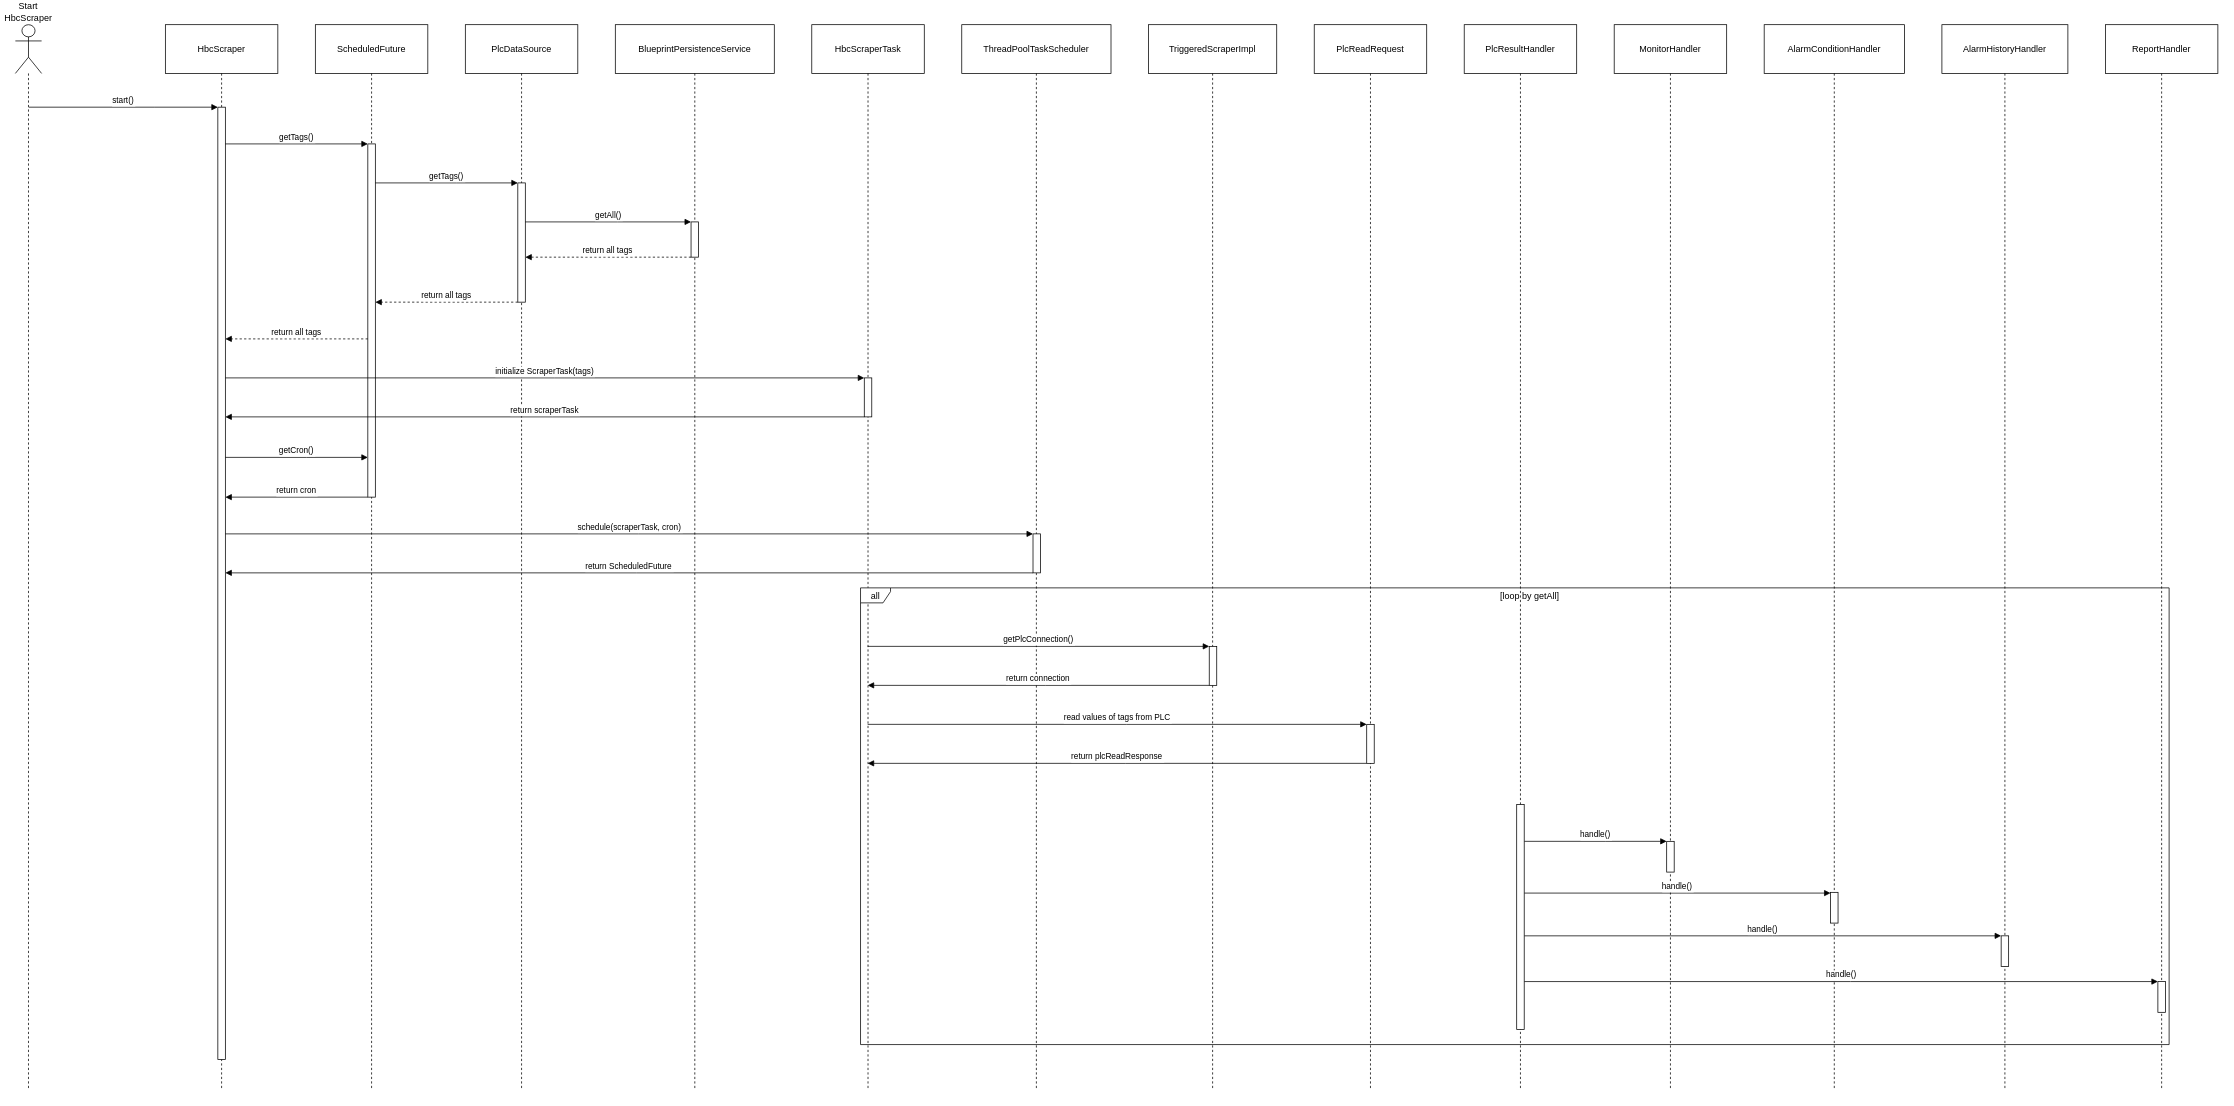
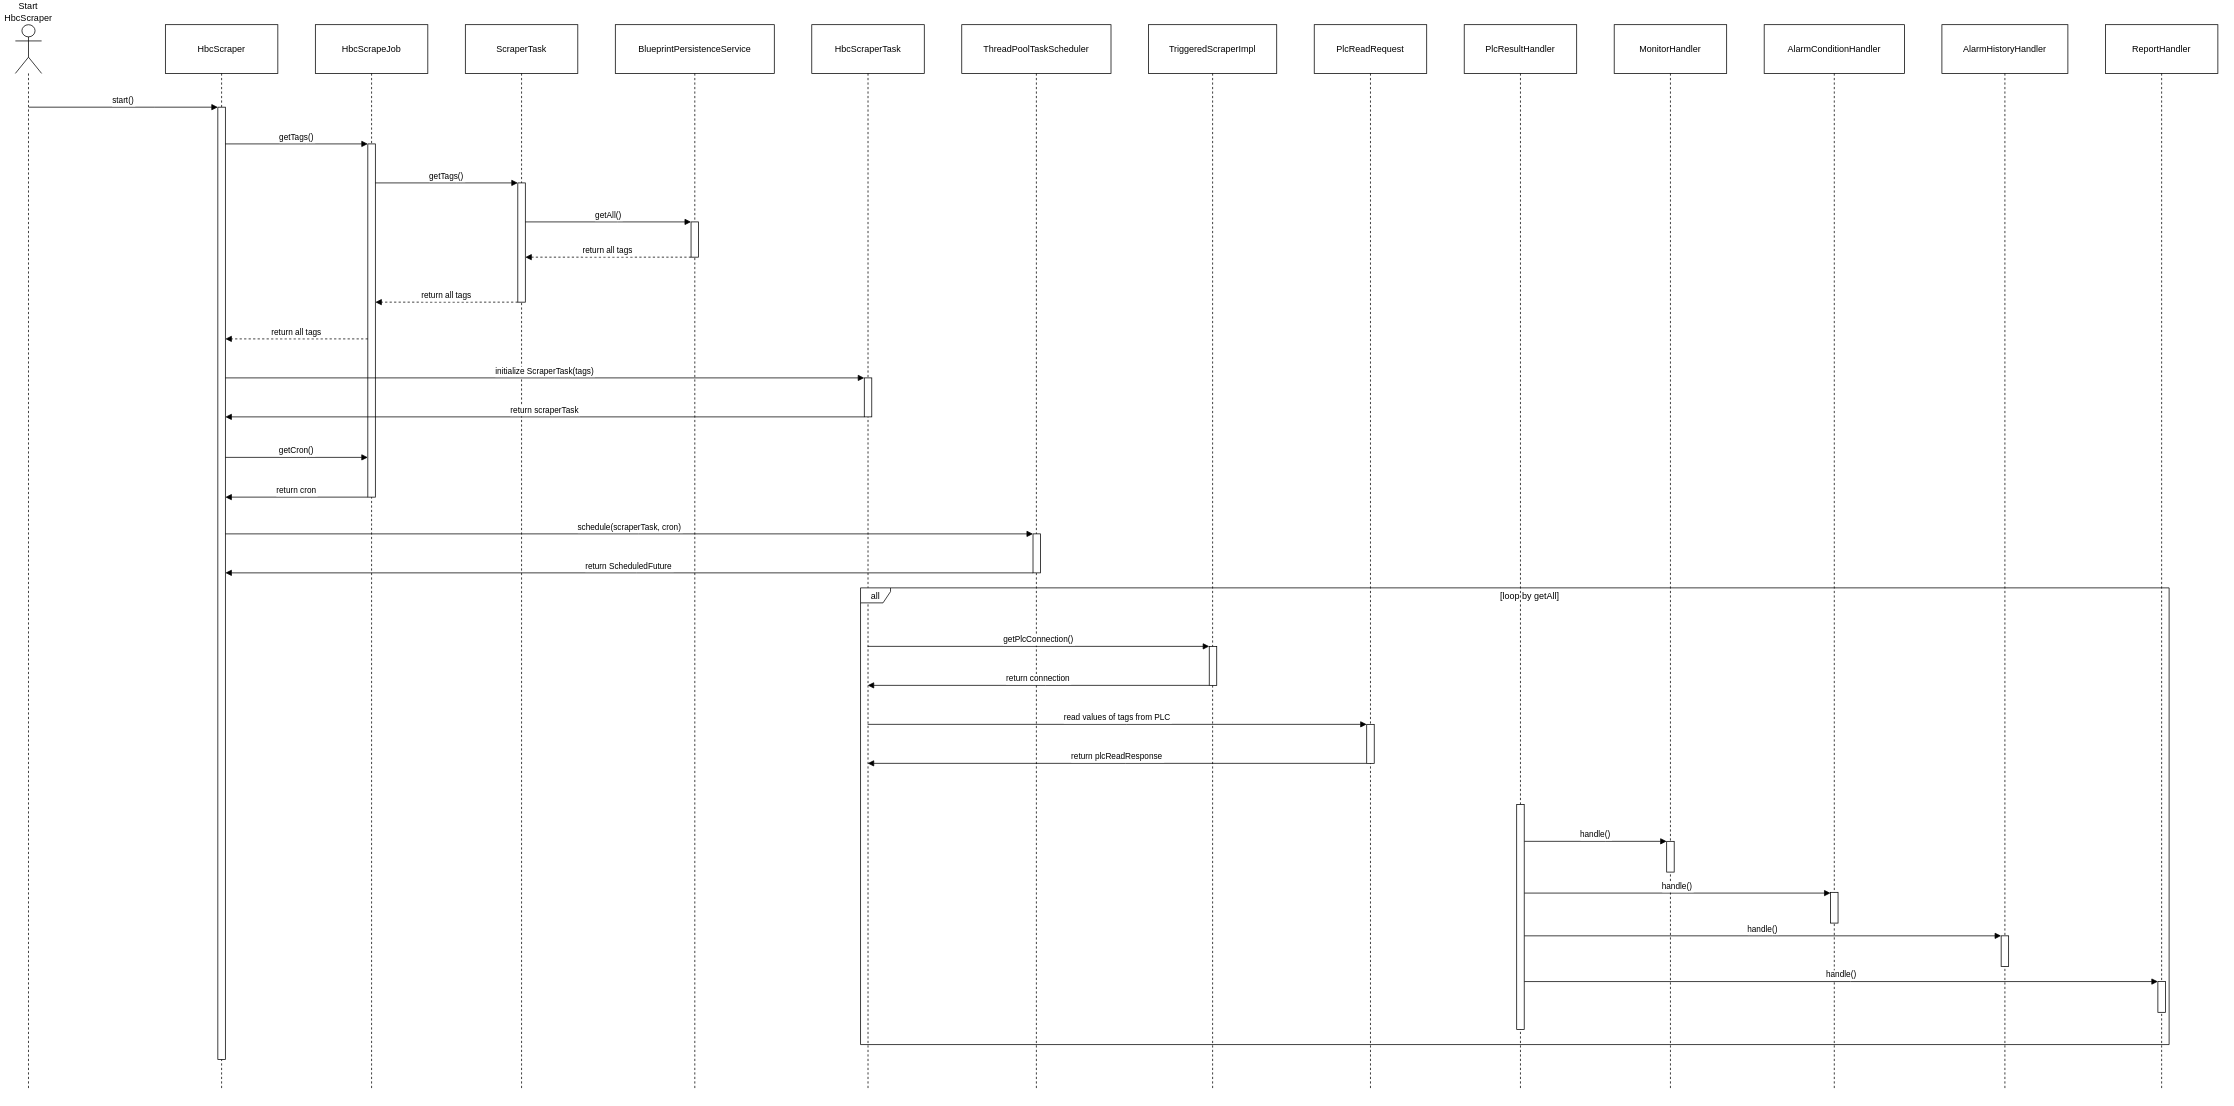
node "ScheduledFuture": label "ScheduledFuture" -> "HbcScrapeJob"
node "PlcDataSource": label "PlcDataSource" -> "ScraperTask"
